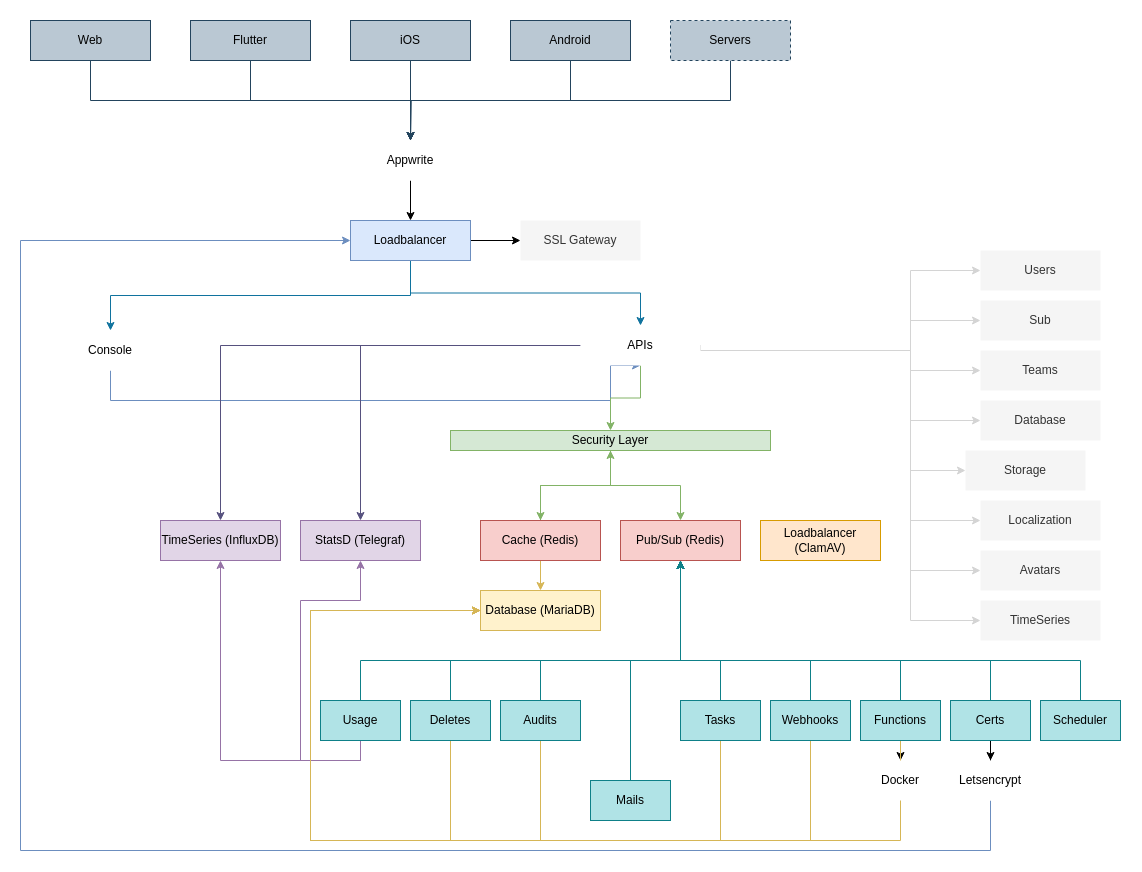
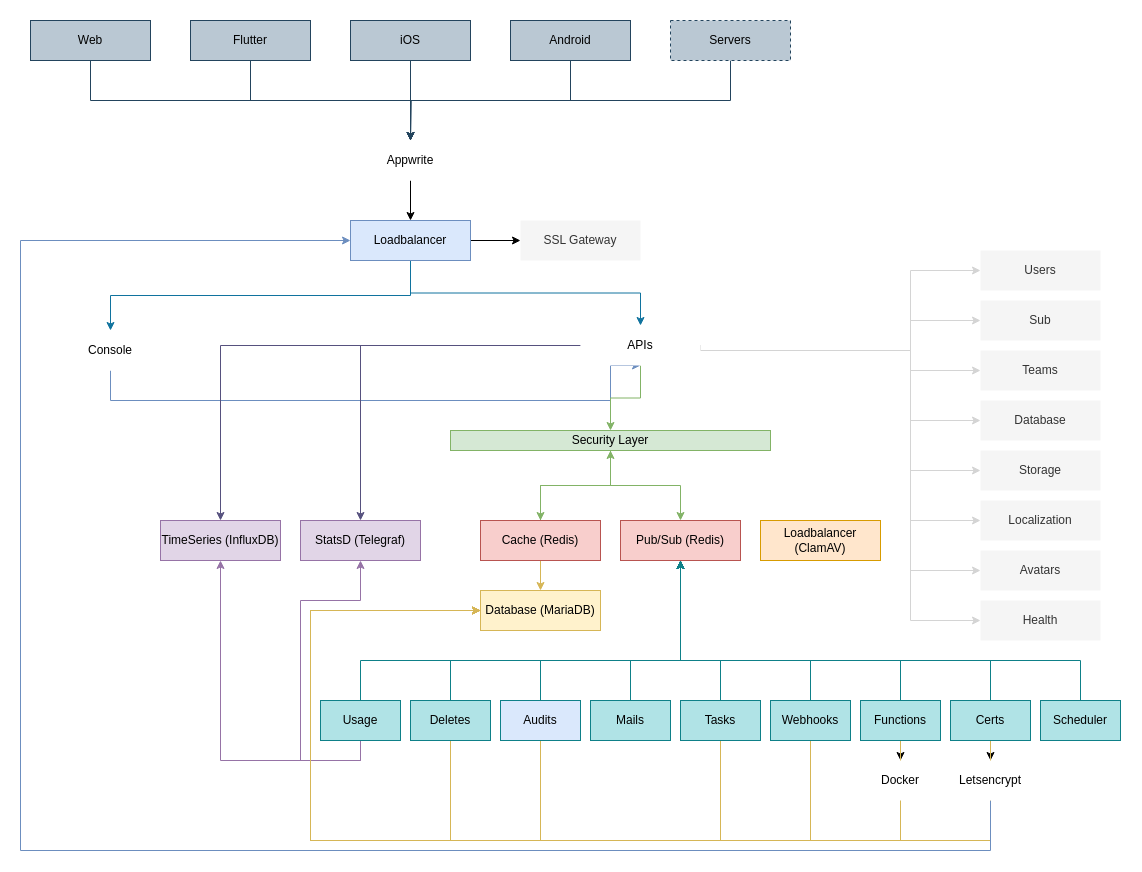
node "Storage": moved (1026, 471) -> (1041, 471)
node "TimeSeries": label "TimeSeries" -> "Health"
node "Audits": fillcolor #b0e3e6 -> #dae8fc
node "Mails": moved (631, 801) -> (631, 721)
edge "Certs" -> "Database (MariaDB)": added
